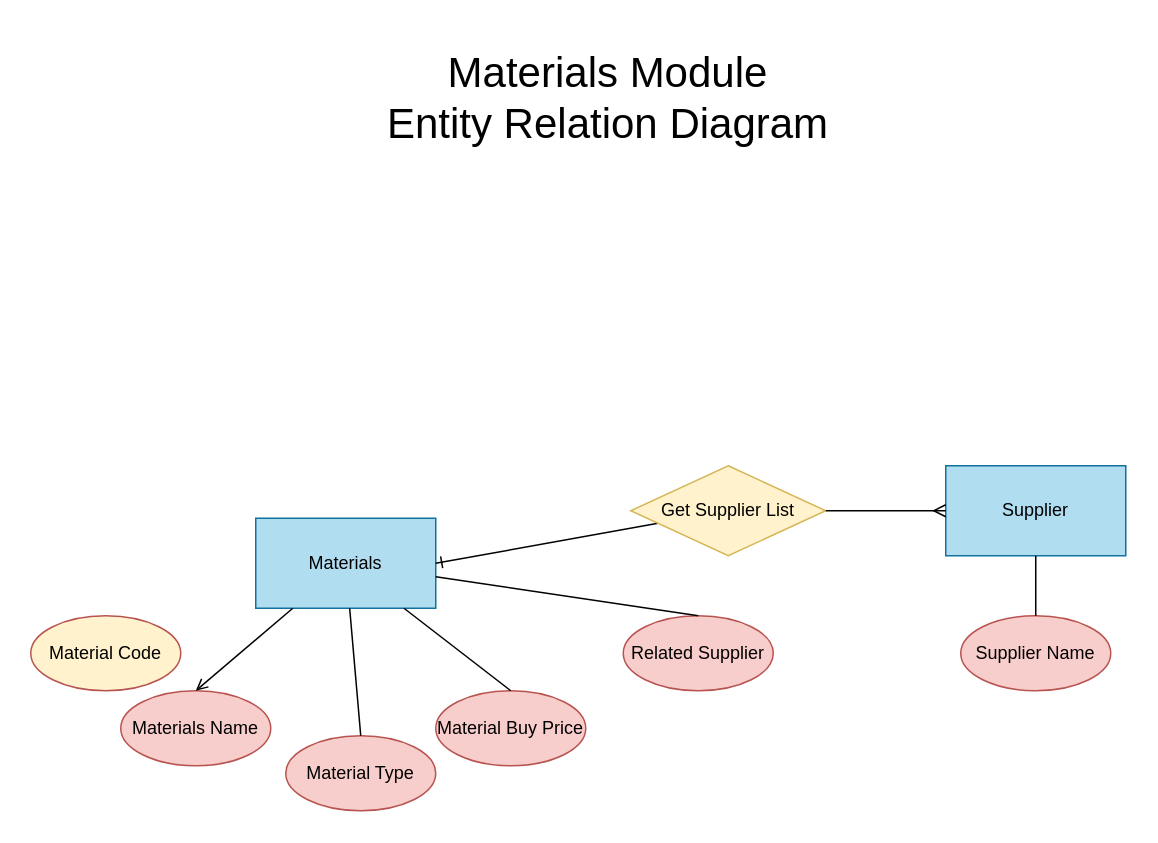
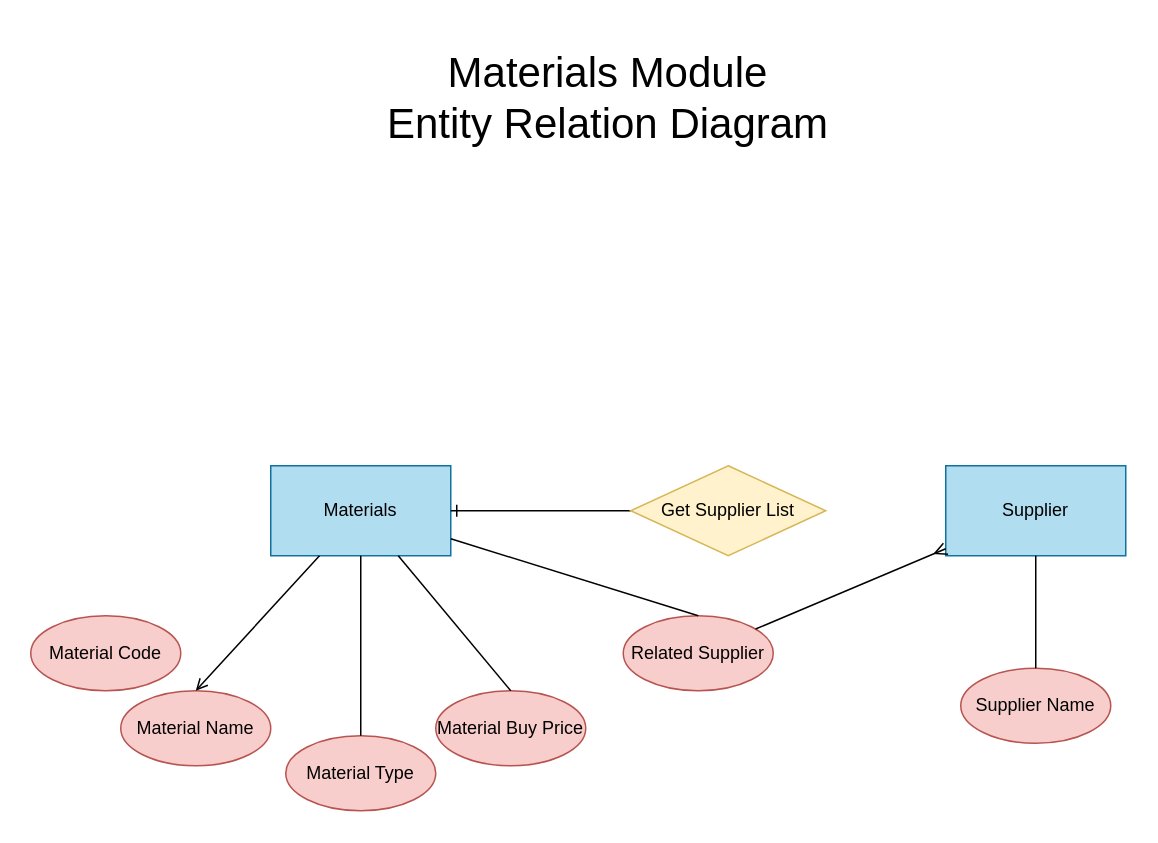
edge "Get Supplier List" -> "Supplier": now "Related Supplier" -> "Supplier"
node "Materials": moved (346, 563) -> (361, 511)
node "Material Code": fillcolor #fff2cc -> #f8cecc
node "Supplier Name": moved (1036, 653) -> (1036, 706)
node "Materials Name": label "Materials Name" -> "Material Name"
